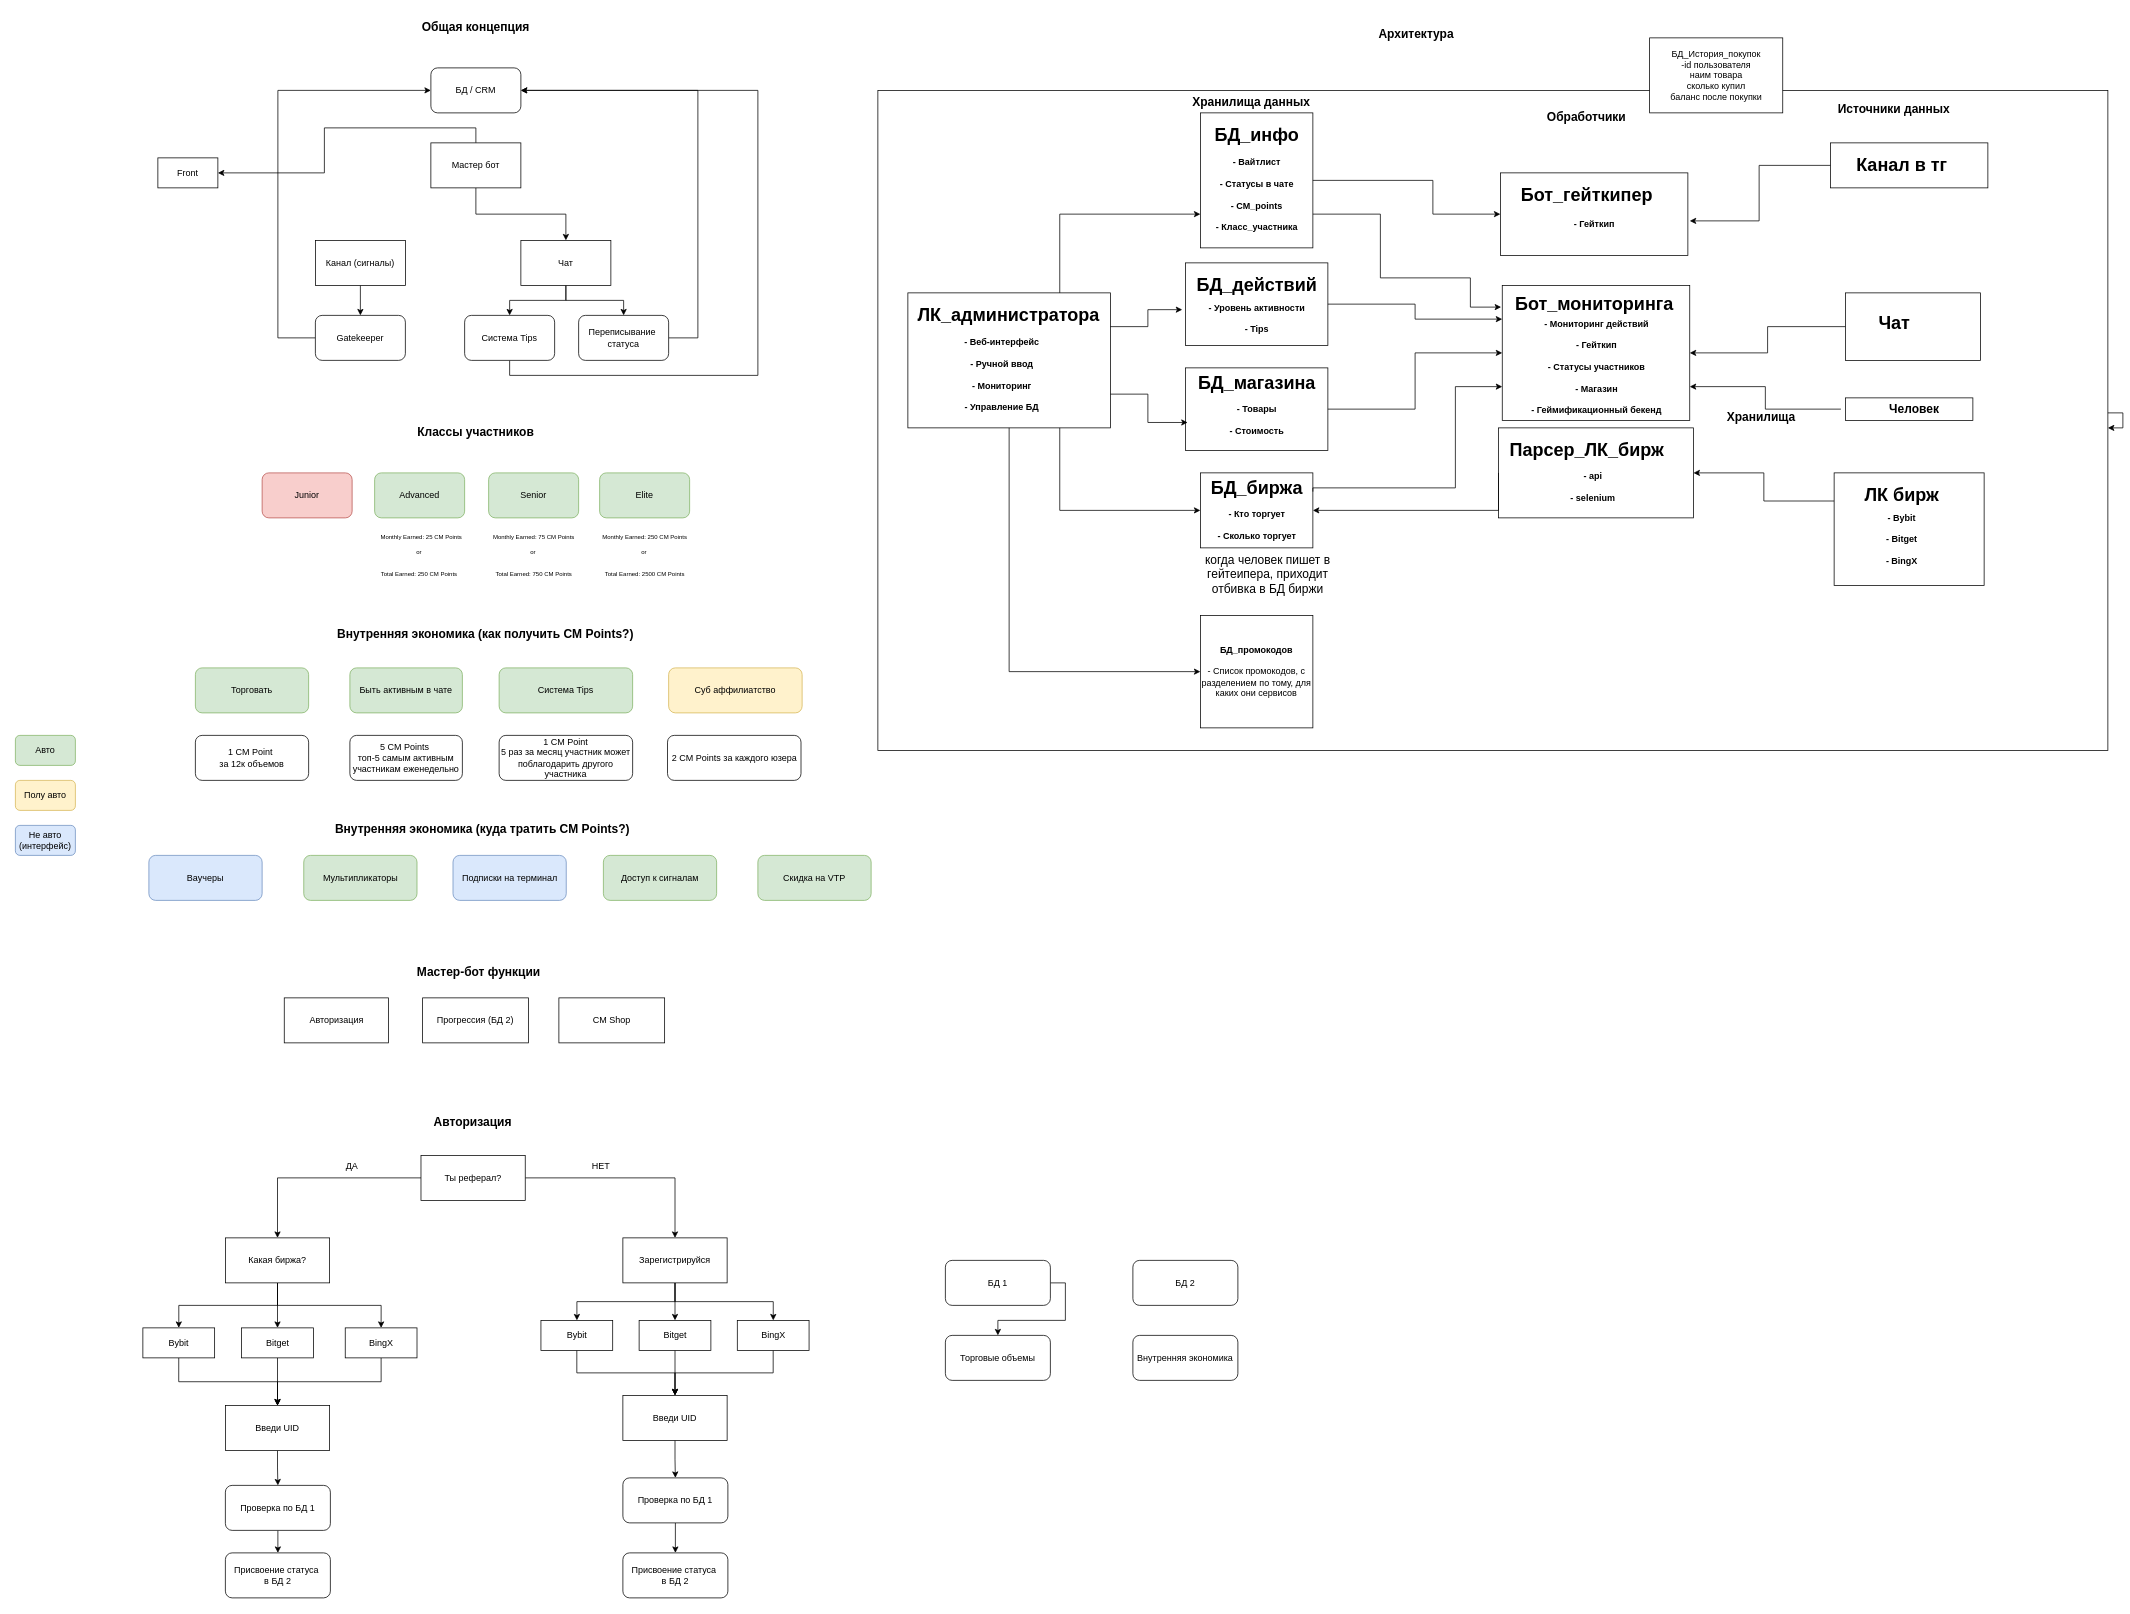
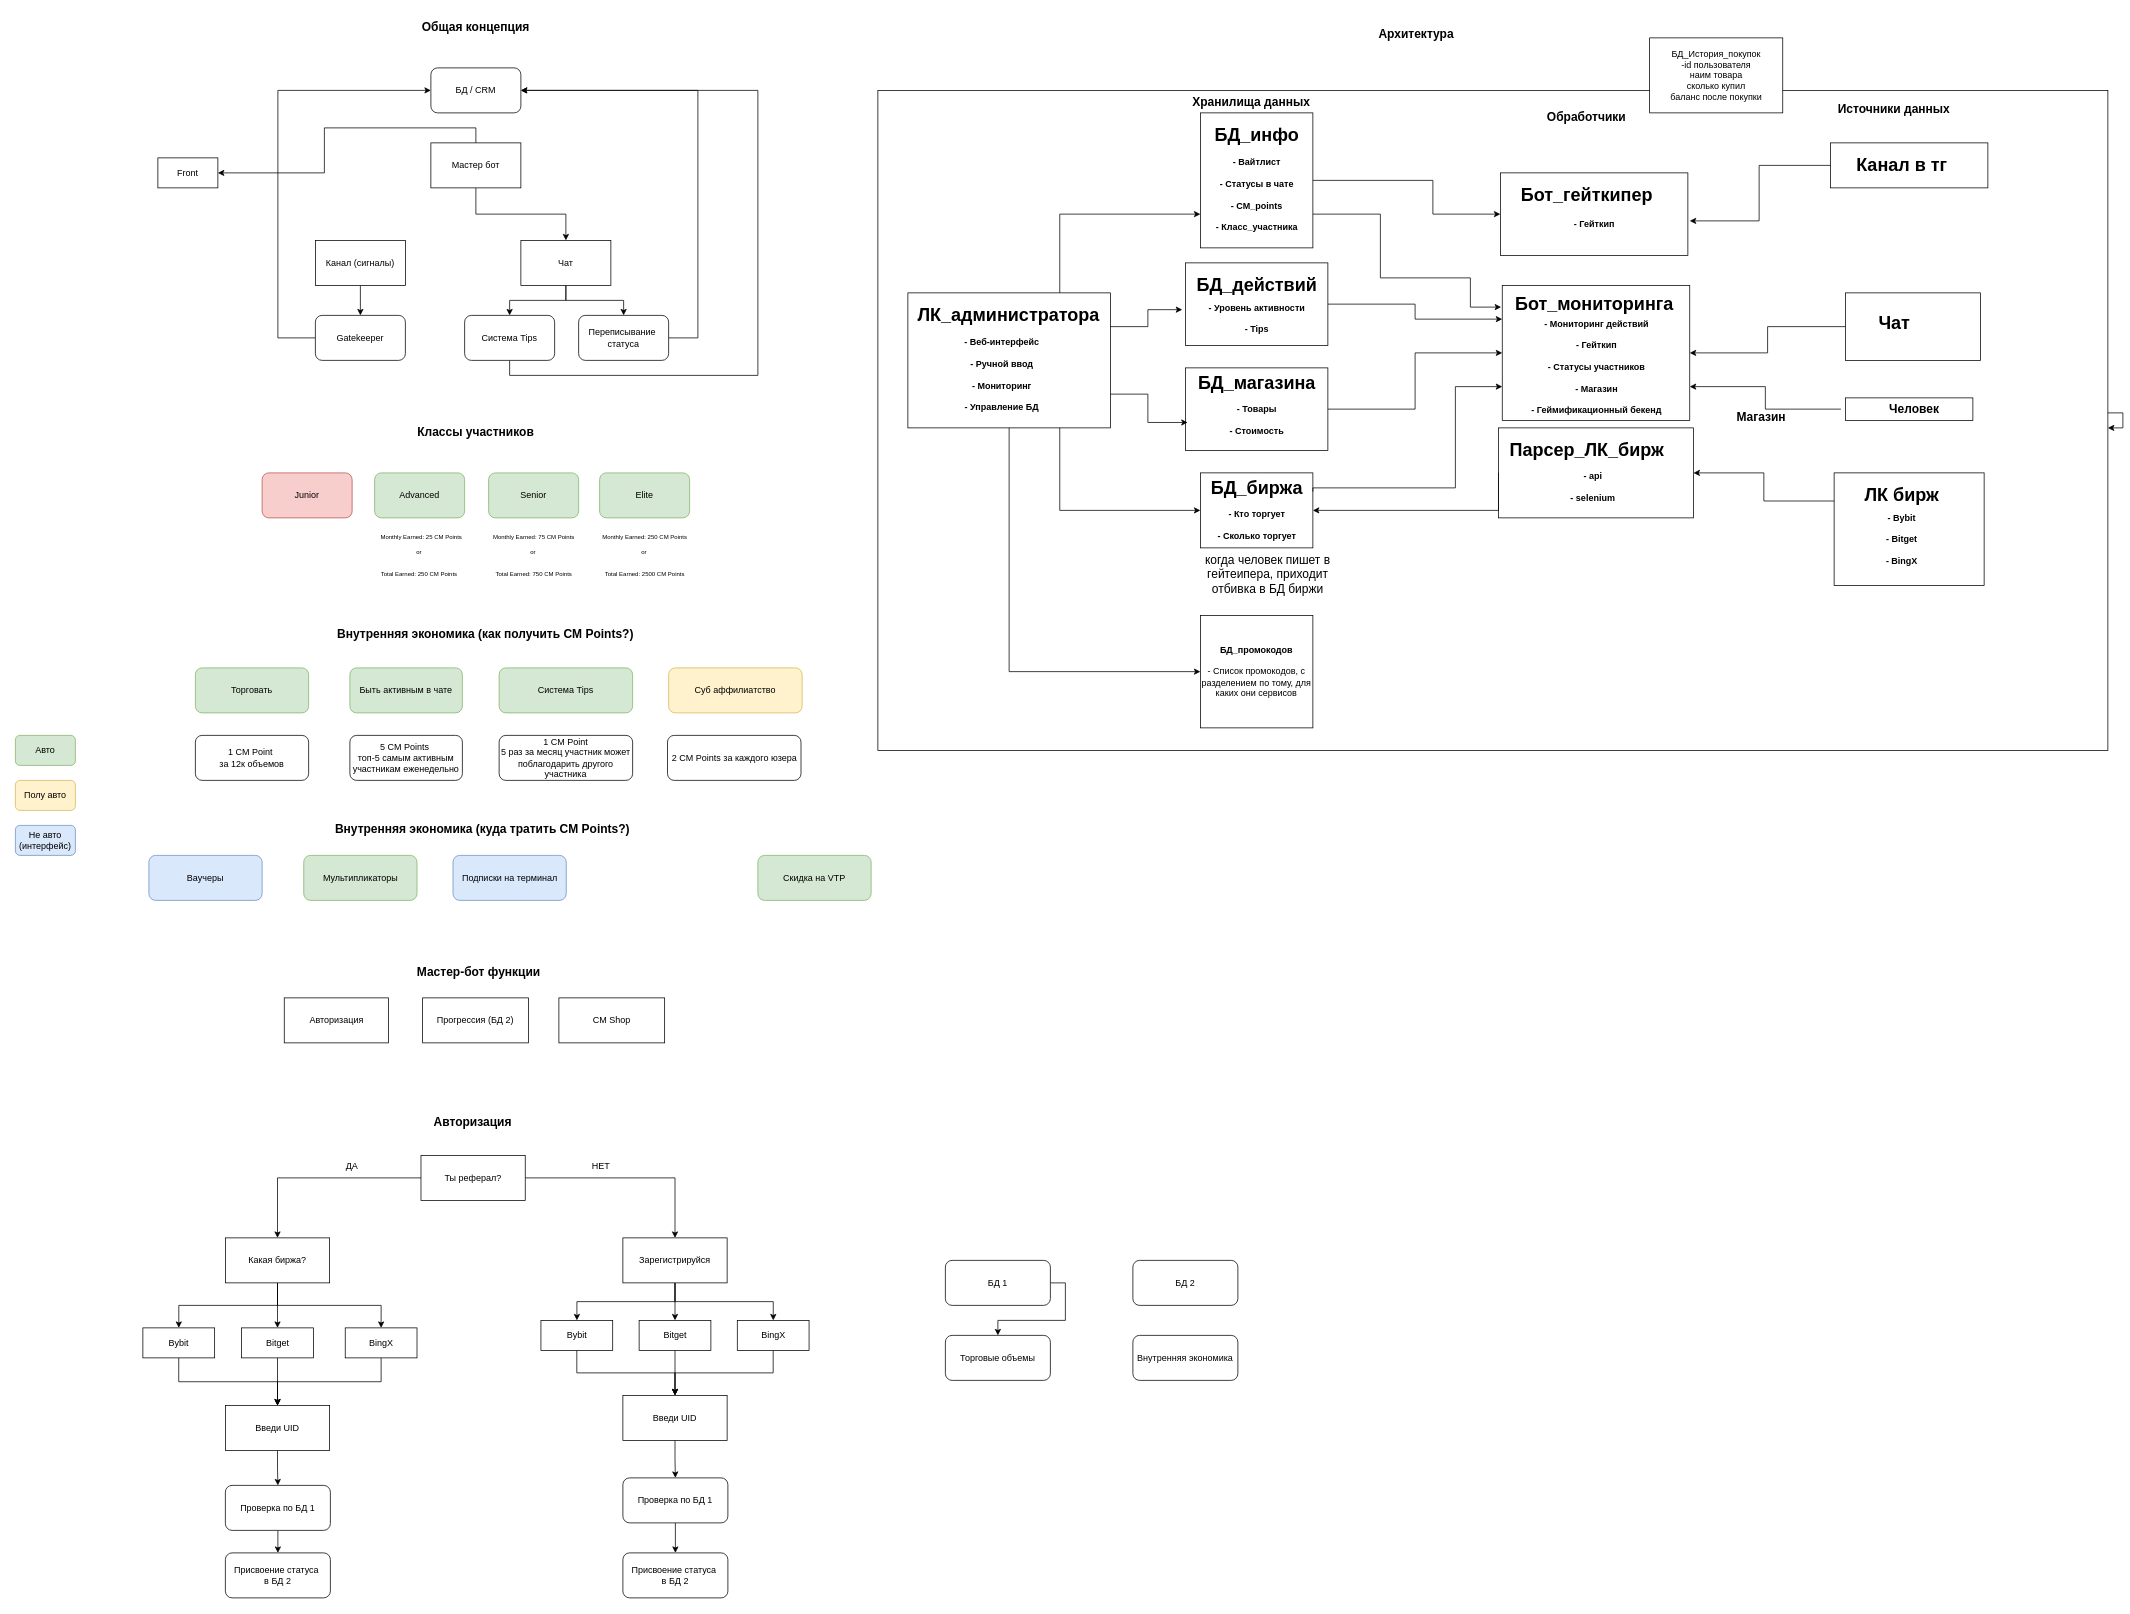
node "Хранилища": label "Хранилища" -> "Магазин"
node "Доступ к сигналам": removed
